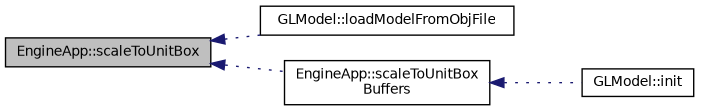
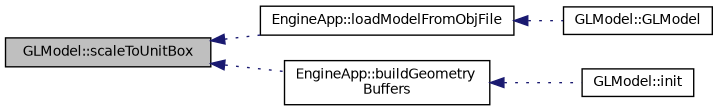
node "GLModel::loadModelFromObjFile": label "GLModel::loadModelFromObjFile" -> "EngineApp::loadModelFromObjFile"
node "GLModel::GLModel": added
node "EngineApp::scaleToUnitBox": label "EngineApp::scaleToUnitBox" -> "GLModel::scaleToUnitBox"
node "EngineApp::scaleToUnitBox Buffers": label "EngineApp::scaleToUnitBox Buffers" -> "EngineApp::buildGeometry Buffers"
